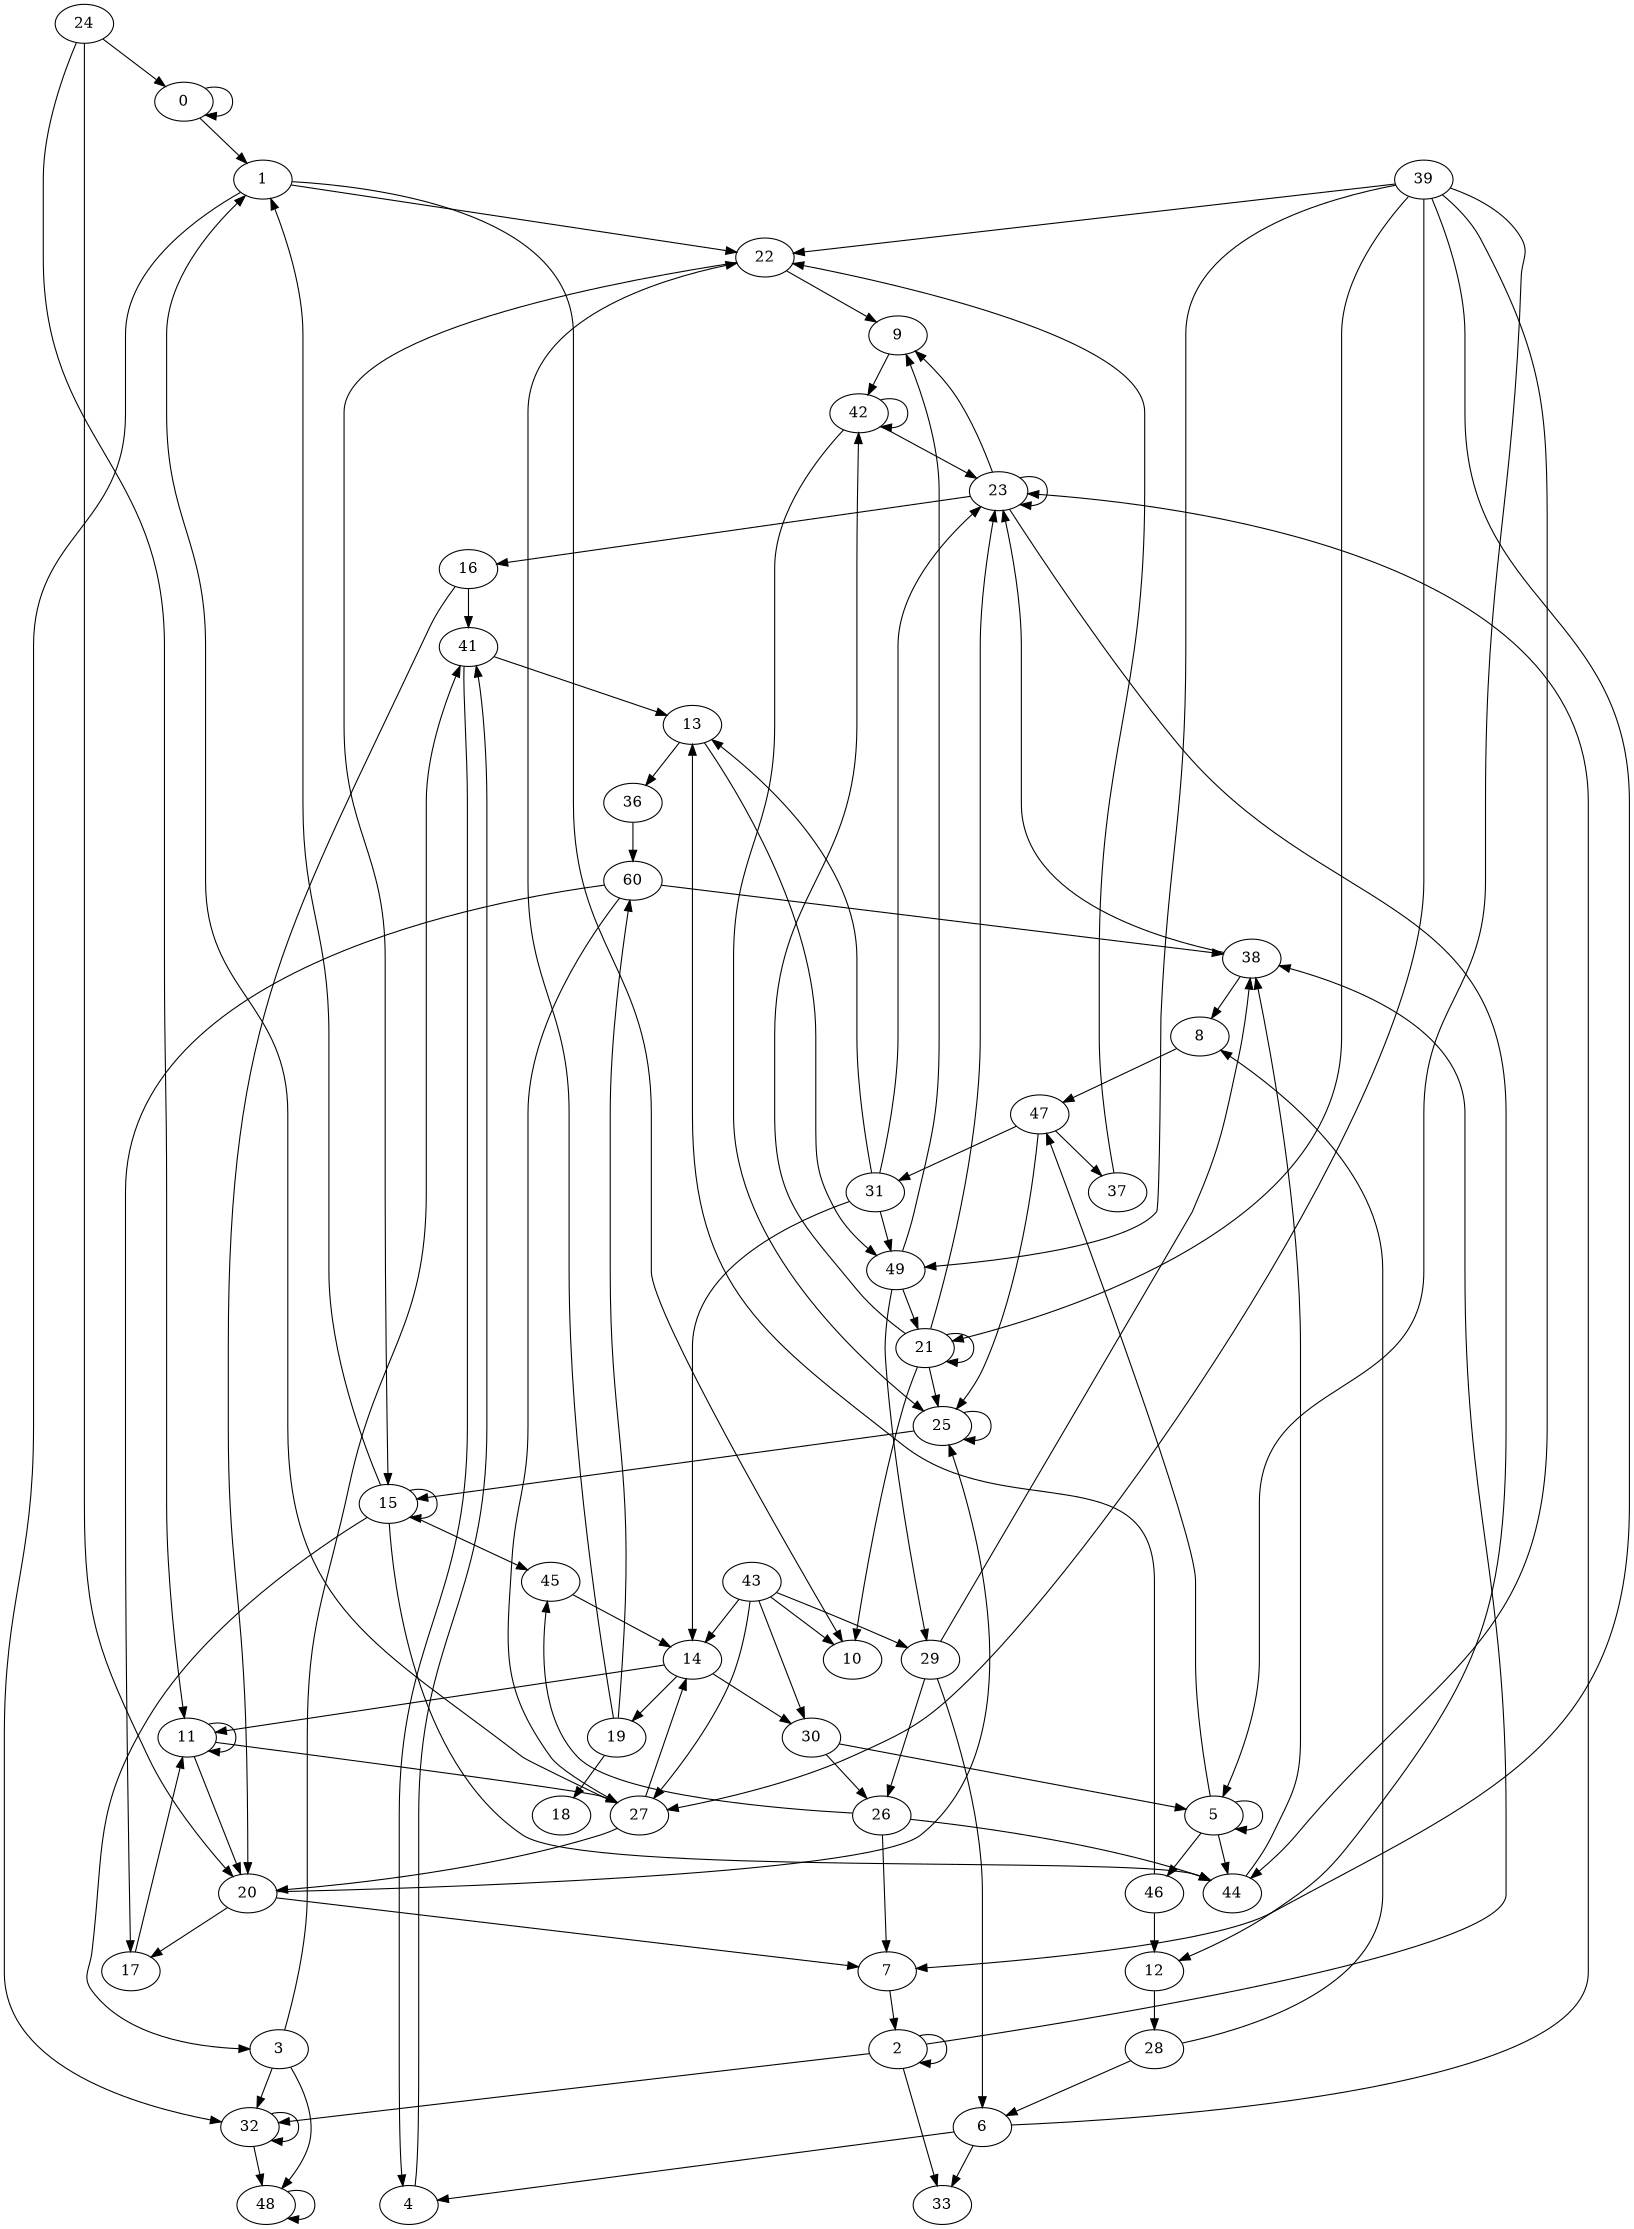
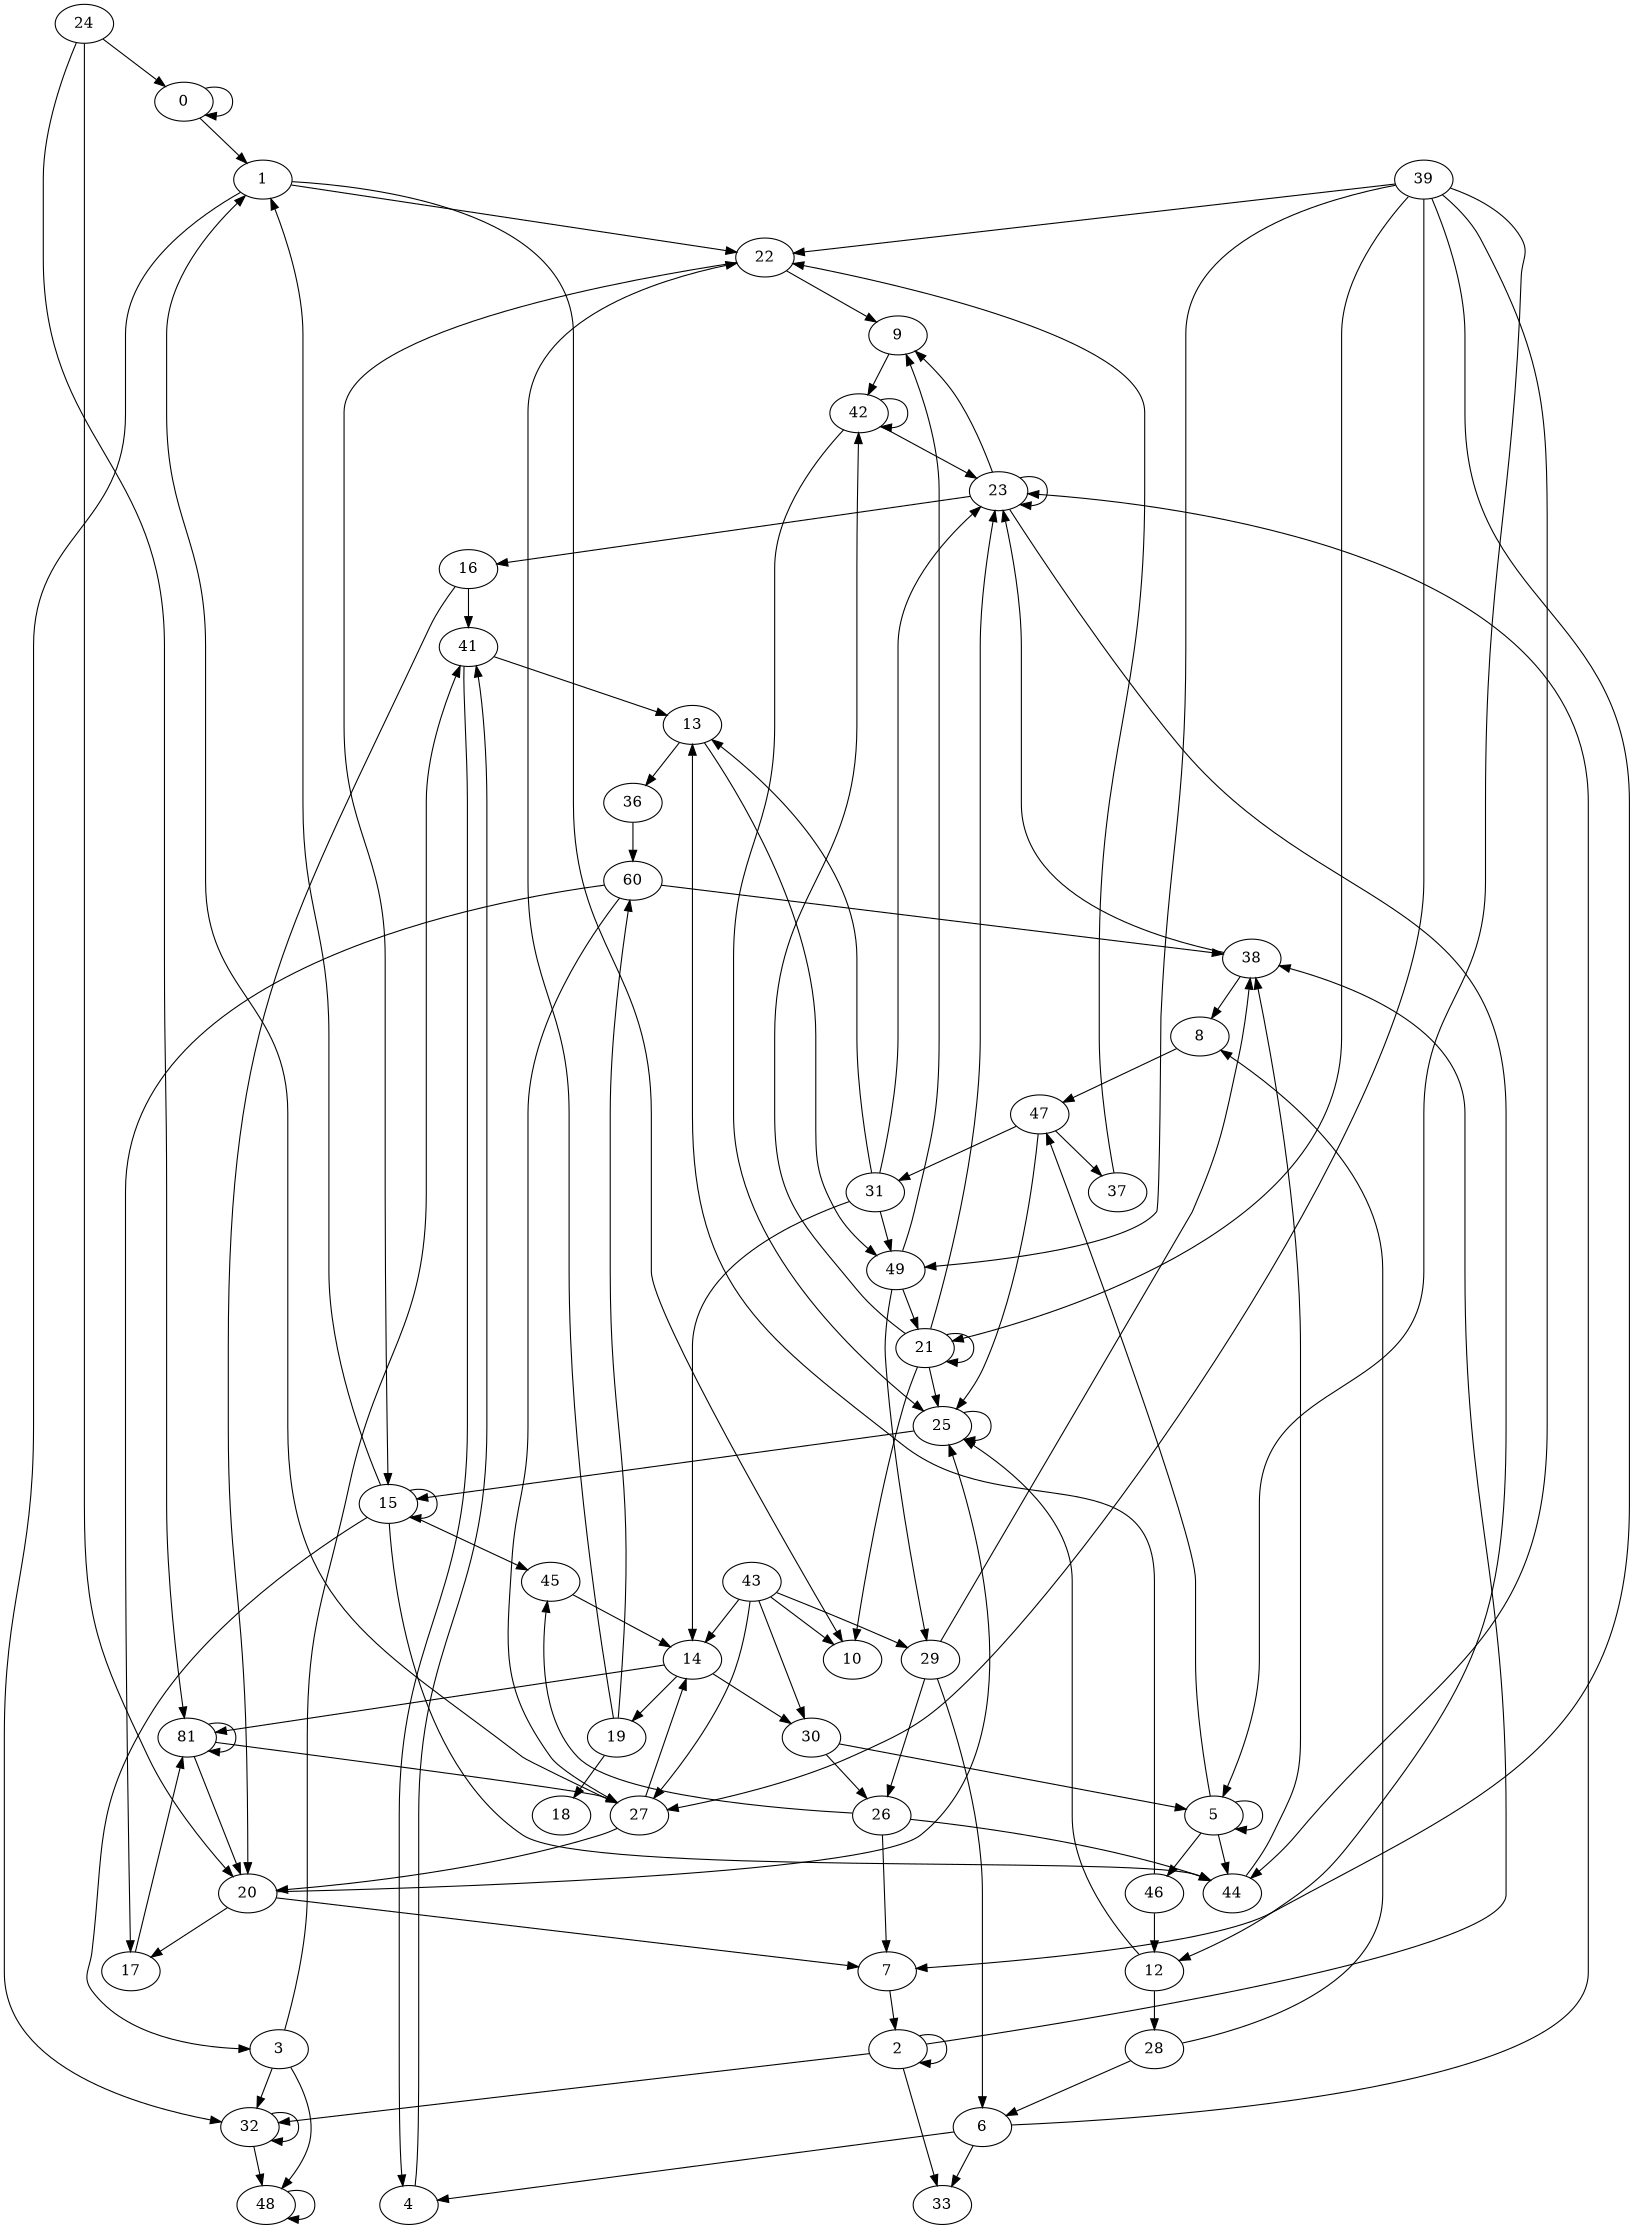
edge "12" -> "25": added
node "11": label "11" -> "81"
